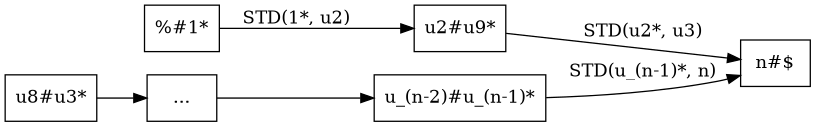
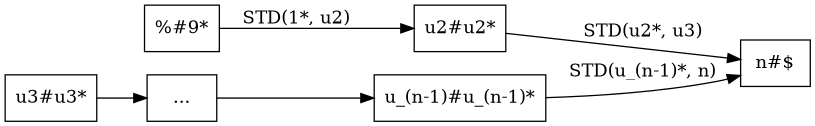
node "%#1*": label "%#1*" -> "%#9*"
node "u2#u9*": label "u2#u9*" -> "u2#u2*"
node "u8#u3*": label "u8#u3*" -> "u3#u3*"
node "u_(n-2)#u_(n-1)*": label "u_(n-2)#u_(n-1)*" -> "u_(n-1)#u_(n-1)*"
